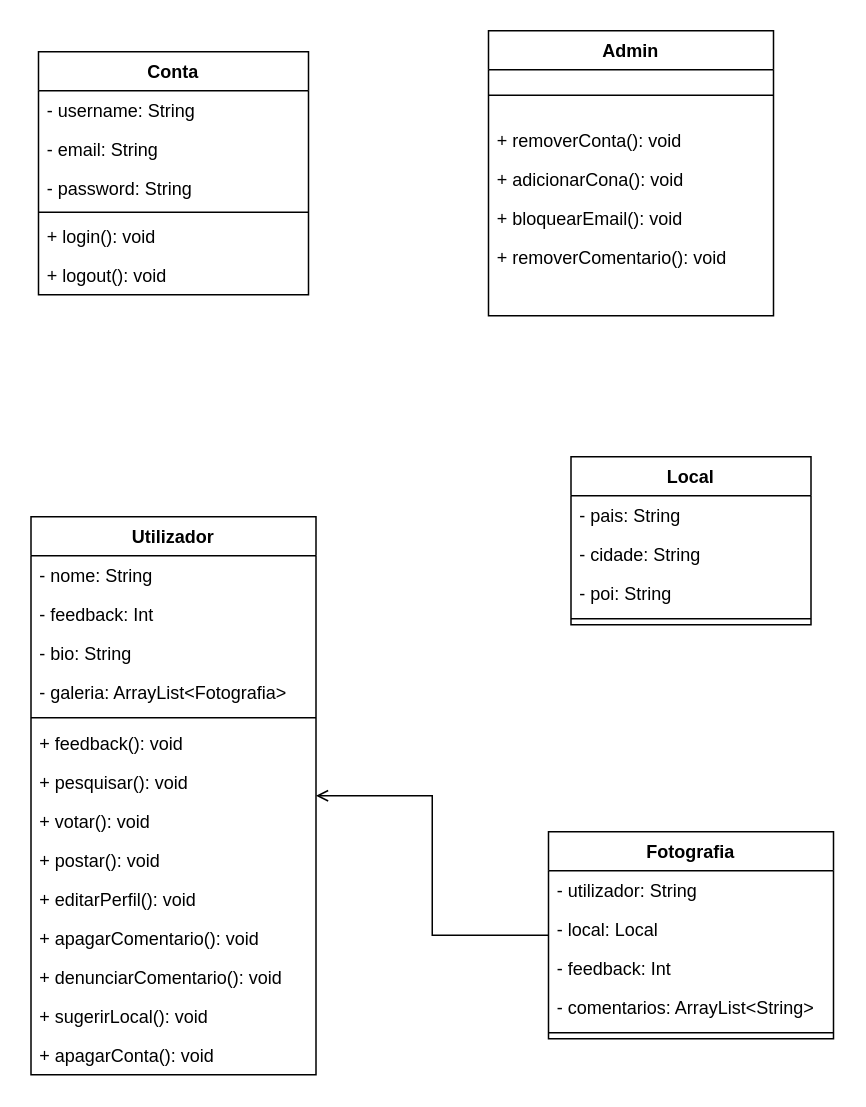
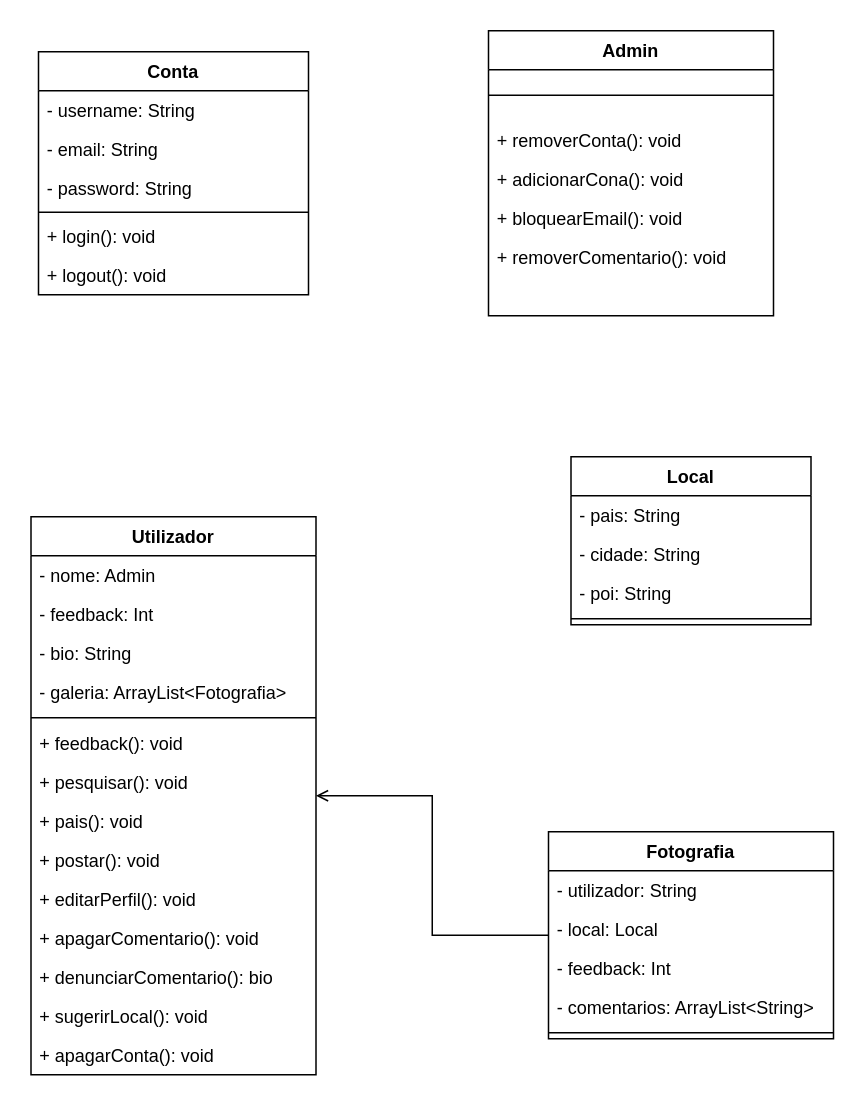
node "- nome: String": label "- nome: String" -> "- nome: Admin"
node "+ votar(): void": label "+ votar(): void" -> "+ pais(): void"
node "+ denunciarComentario(): void": label "+ denunciarComentario(): void" -> "+ denunciarComentario(): bio"
